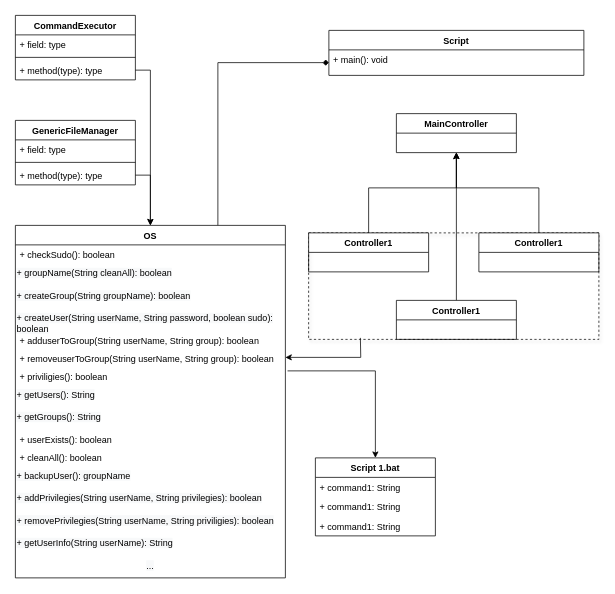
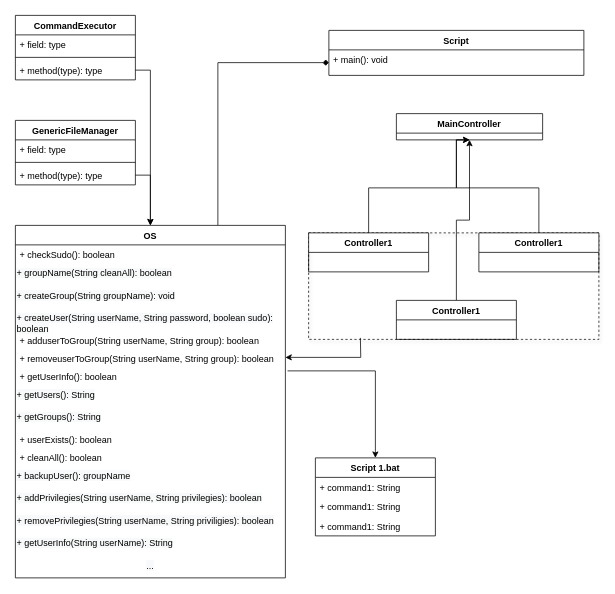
node "MainController": size 120x39 -> 146x26
node "+ createGroup(String groupName): boolean": label "+ createGroup(String groupName): boolean" -> "+ createGroup(String groupName): void"
node "+ priviligies(): boolean": label "+ priviligies(): boolean" -> "+ getUserInfo(): boolean"
